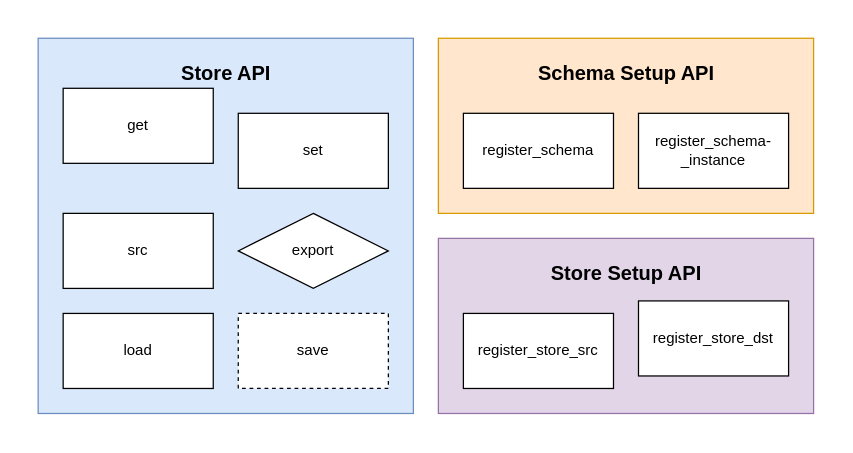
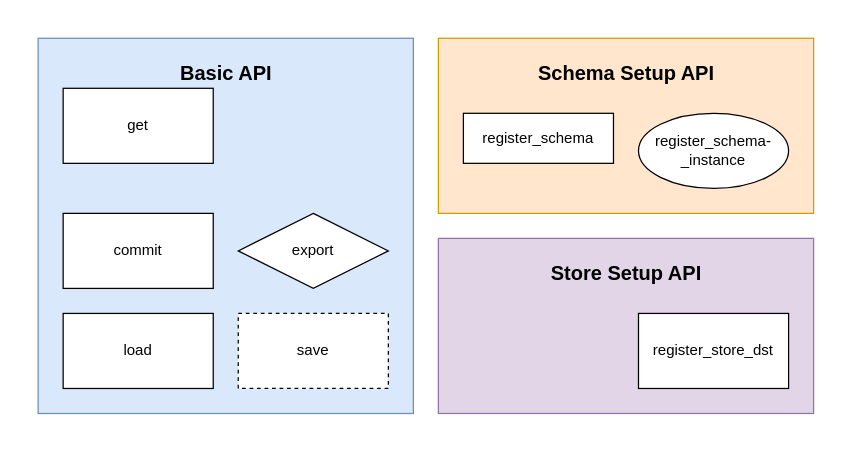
node "Store API": label "Store API" -> "Basic API"
node "set": removed
node "register_schema": size 150x75 -> 150x50
node "register_schema- _instance": shape rectangle -> ellipse
node "src": label "src" -> "commit"
node "register_store_dst": moved (713, 338) -> (713, 351)
node "register_store_src": removed
